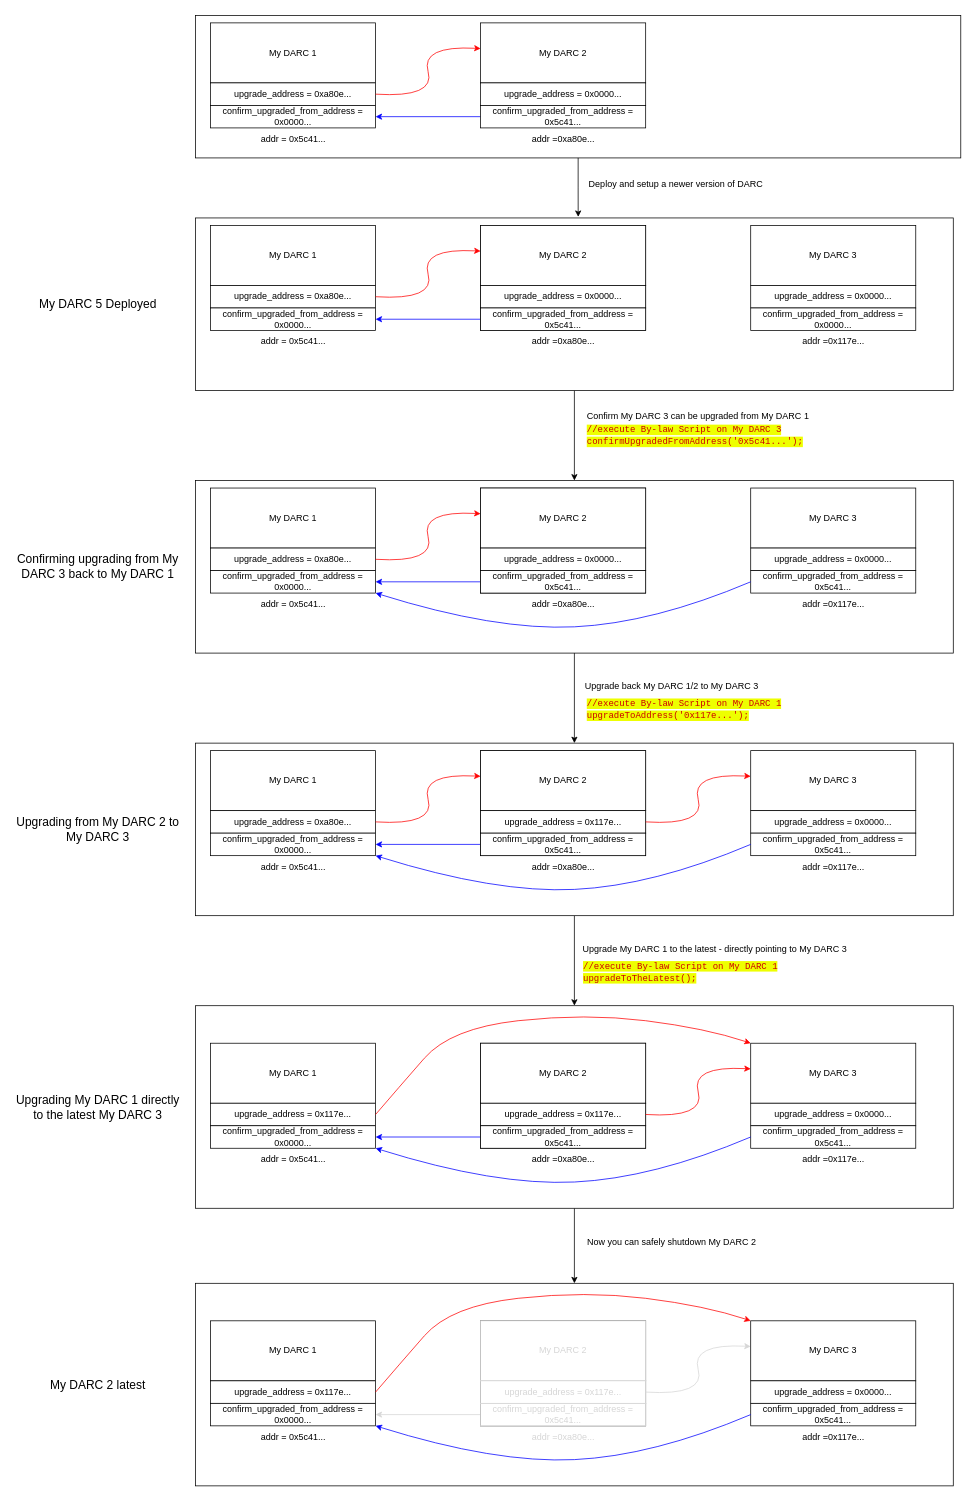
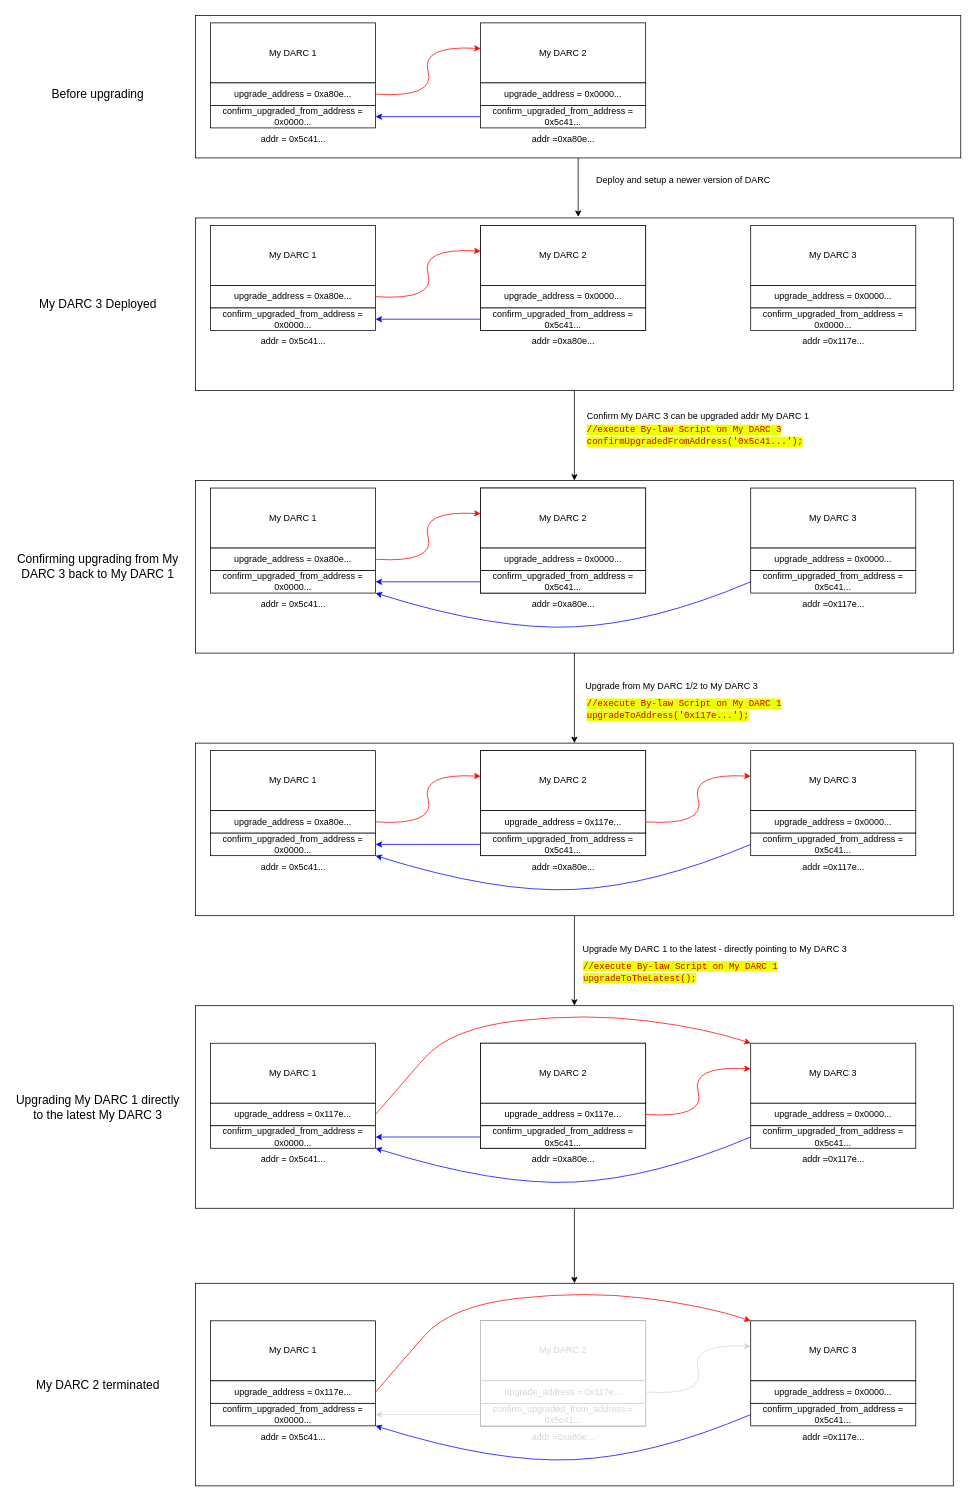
node "Before upgrading": added
node "Deploy and setup a newer version of DARC": moved (675, 184) -> (683, 180)
node "My DARC 5 Deployed": label "My DARC 5 Deployed" -> "My DARC 3 Deployed"
node "Confirm My DARC 3 can be upgraded from My DARC 1": label "Confirm My DARC 3 can be upgraded from My DARC 1" -> "Confirm My DARC 3 can be upgraded addr My DARC 1"
node "Upgrade back My DARC 1/2 to My DARC 3": label "Upgrade back My DARC 1/2 to My DARC 3" -> "Upgrade from My DARC 1/2 to My DARC 3"
node "Upgrading from My DARC 2 to My DARC 3": removed
node "Now you can safely shutdown My DARC 2": removed
node "My DARC 2 latest": label "My DARC 2 latest" -> "My DARC 2 terminated"
